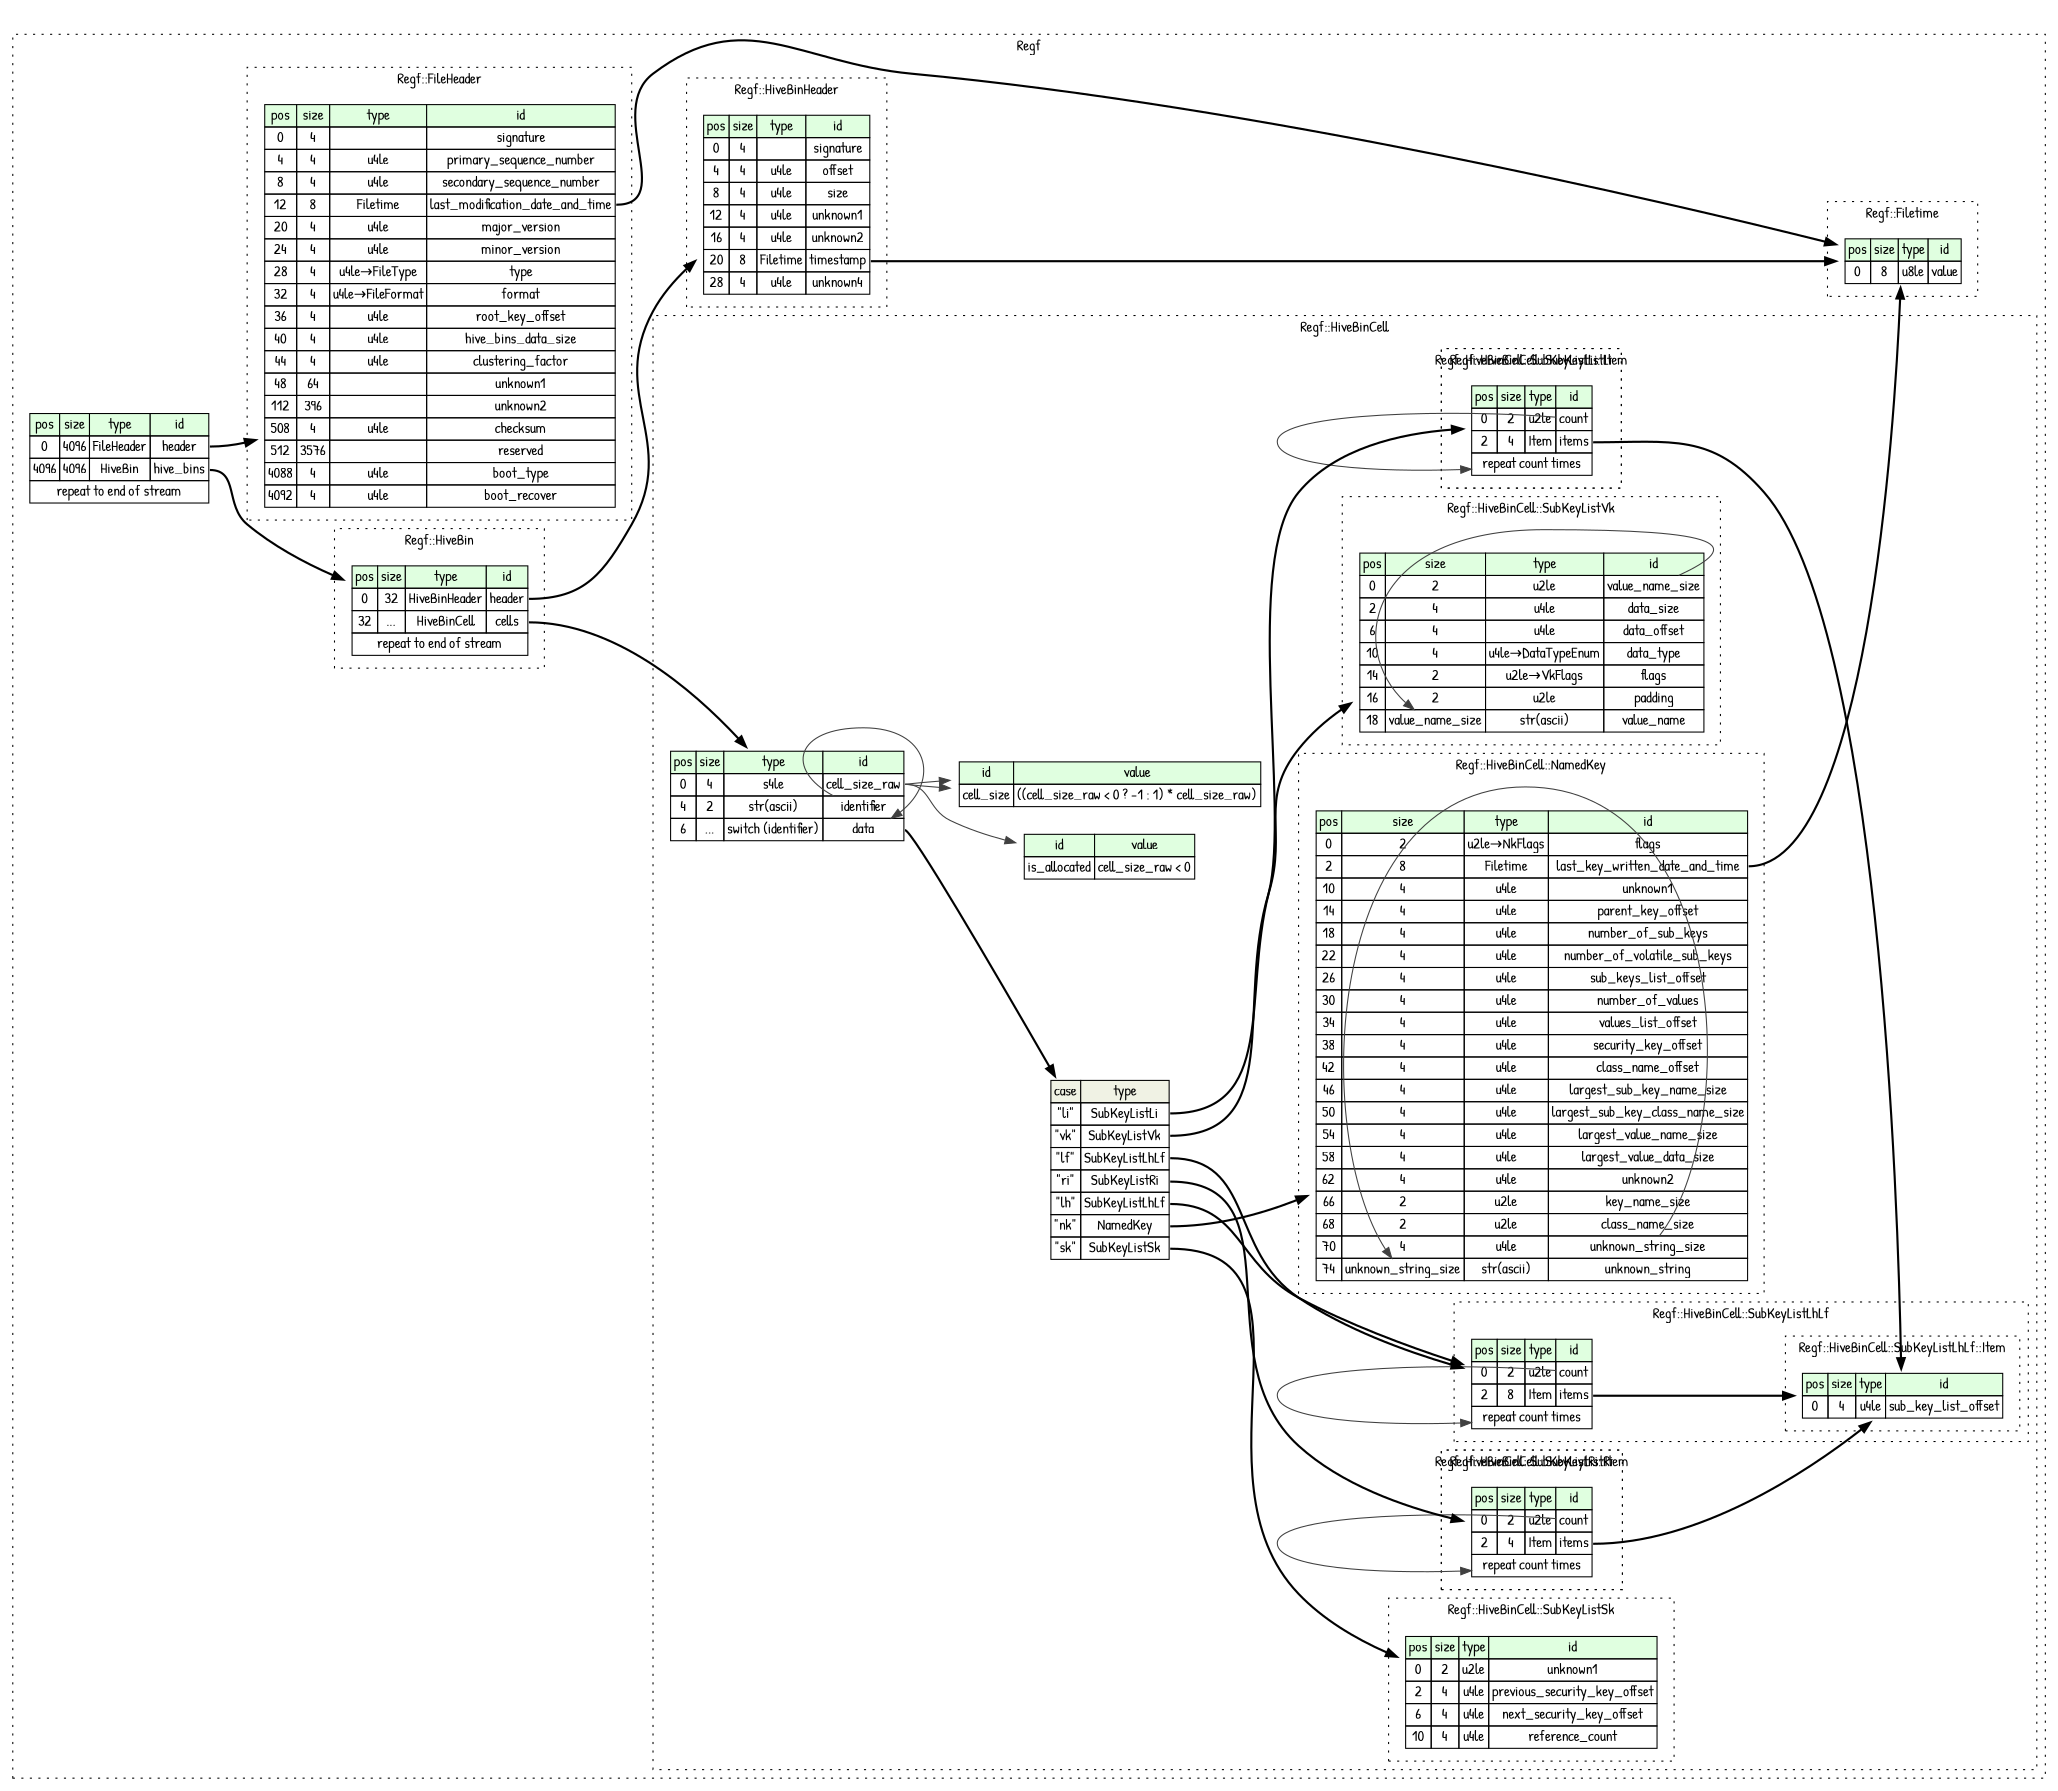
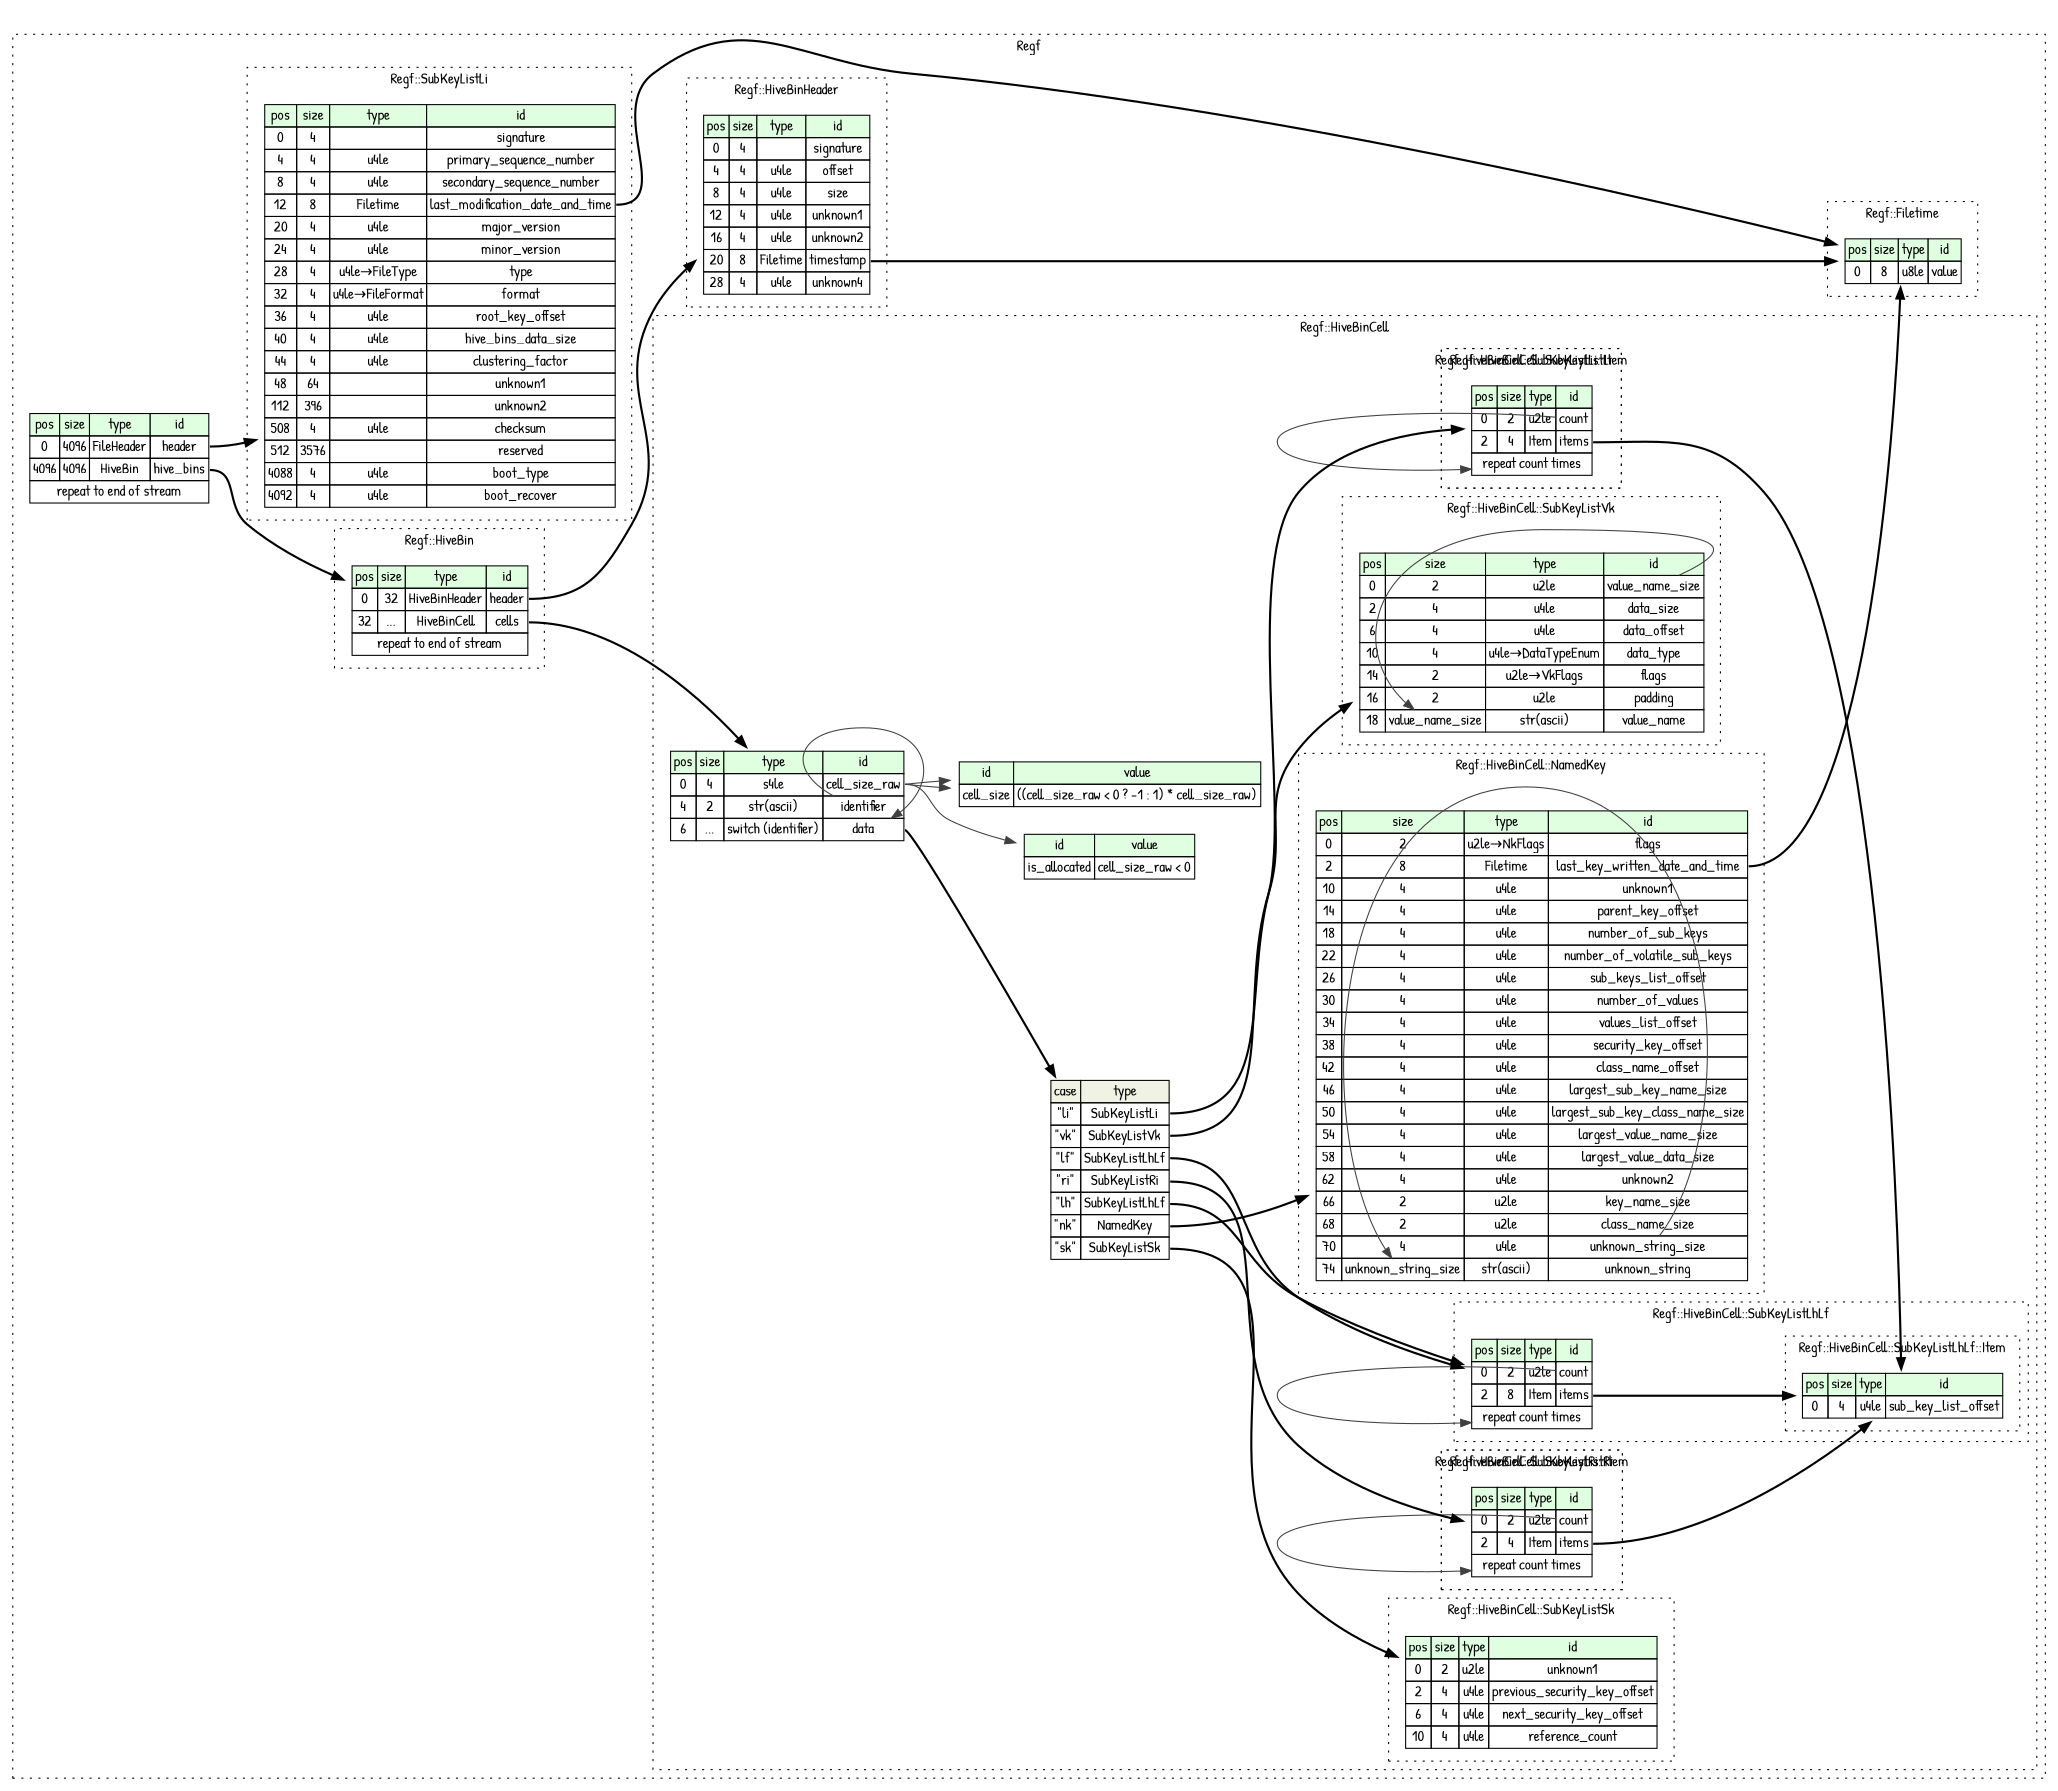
cluster "Regf::FileHeader": label "Regf::FileHeader" -> "Regf::SubKeyListLi"
